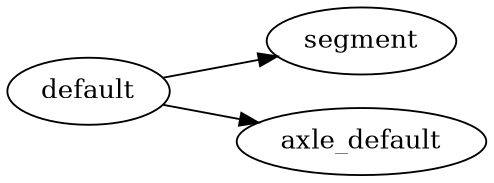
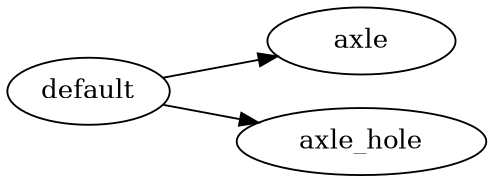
node "segment": label "segment" -> "axle"
node "axle_default": label "axle_default" -> "axle_hole"
